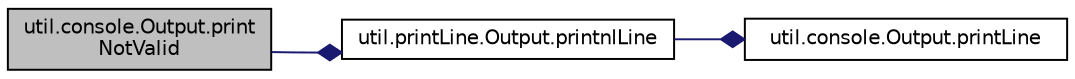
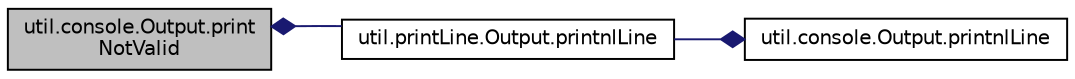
node "util.console.Output.printLine": label "util.console.Output.printLine" -> "util.console.Output.printnlLine"
edge "util.console.Output.print NotValid" -> "util.printLine.Output.printnlLine": reversed
